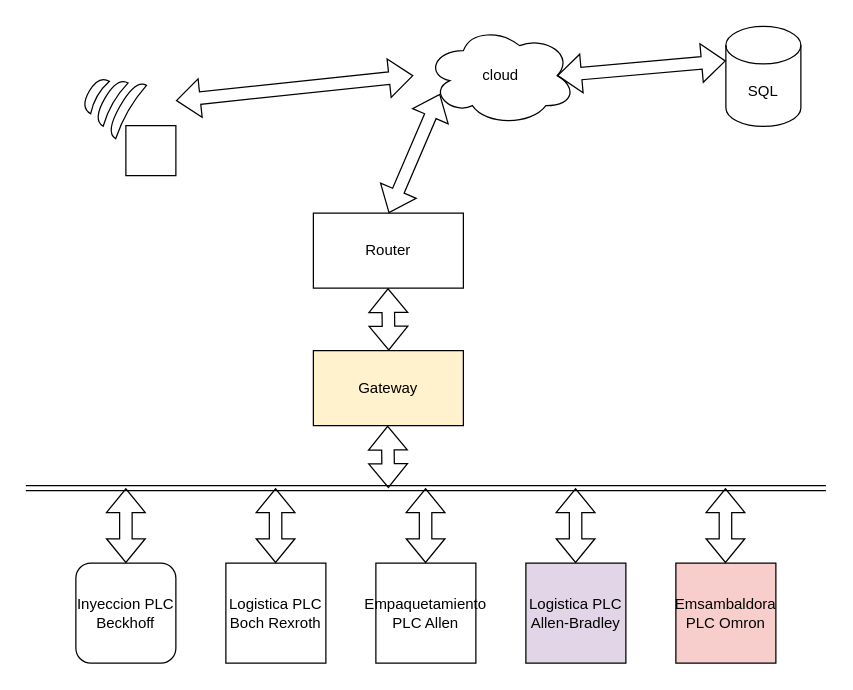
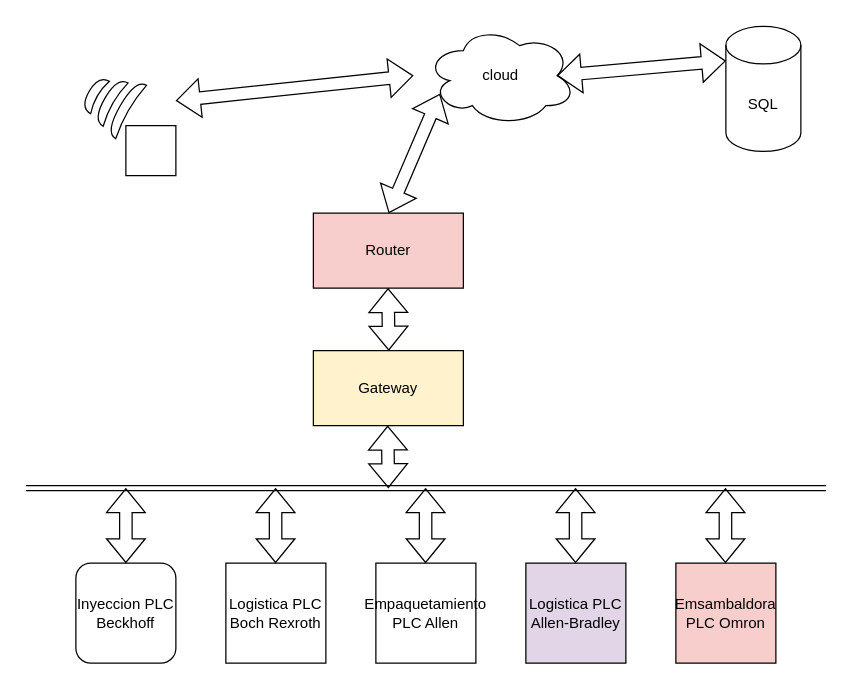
node "SQL": size 75x100 -> 75x125
node "Router": fillcolor #ffffff -> #f8cecc
